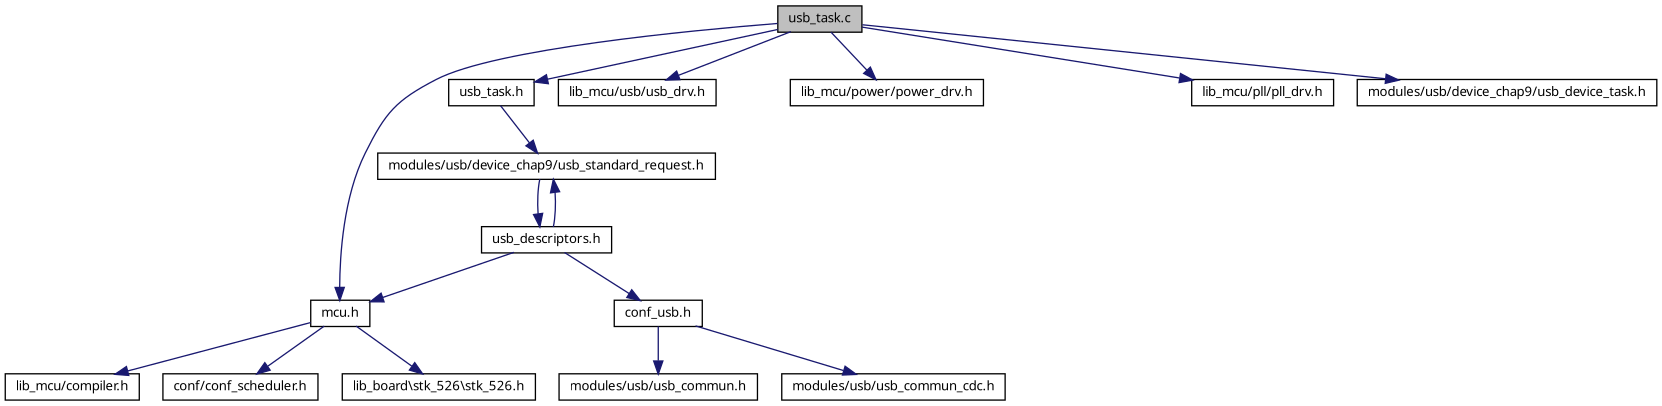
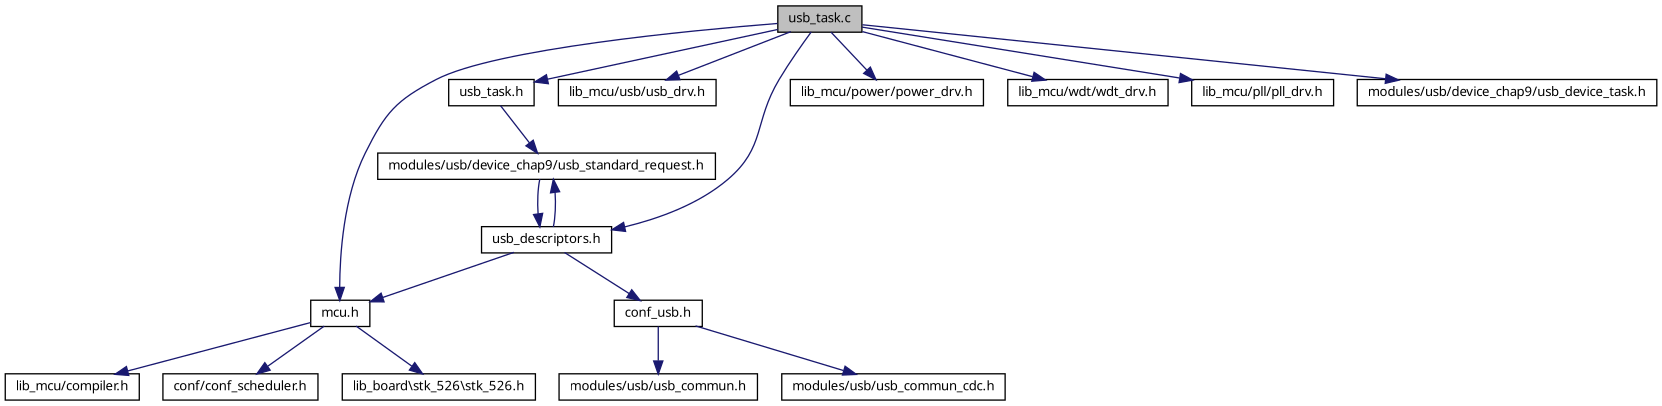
node "lib_mcu/wdt/wdt_drv.h": added
edge "usb_task.c" -> "usb_descriptors.h": added
